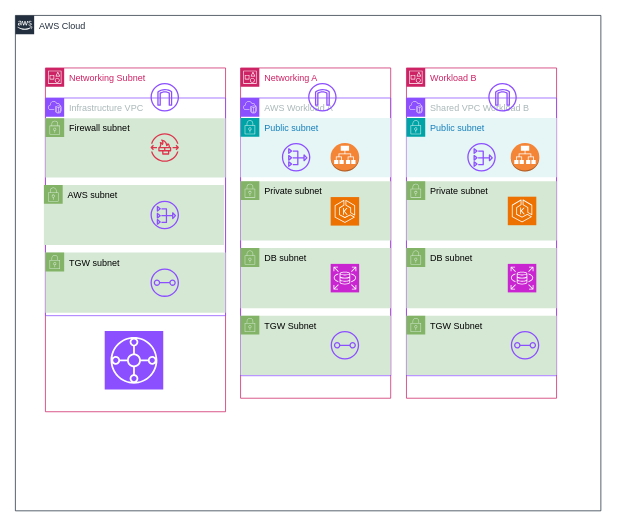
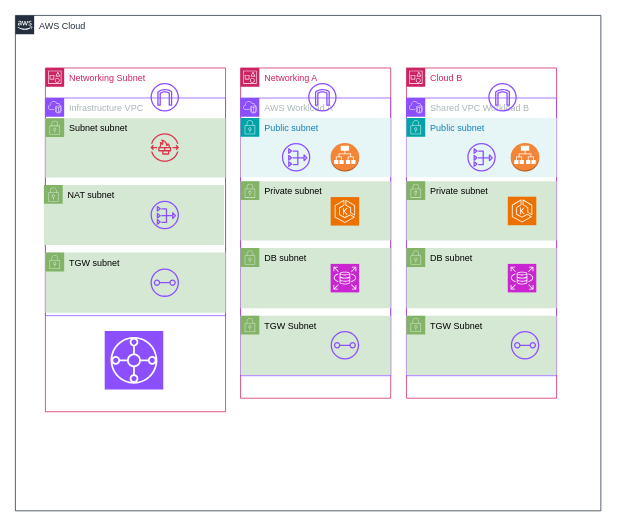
node "Workload B": label "Workload B" -> "Cloud B"
node "Firewall subnet": label "Firewall subnet" -> "Subnet subnet"
node "AWS subnet": label "AWS subnet" -> "NAT subnet"
